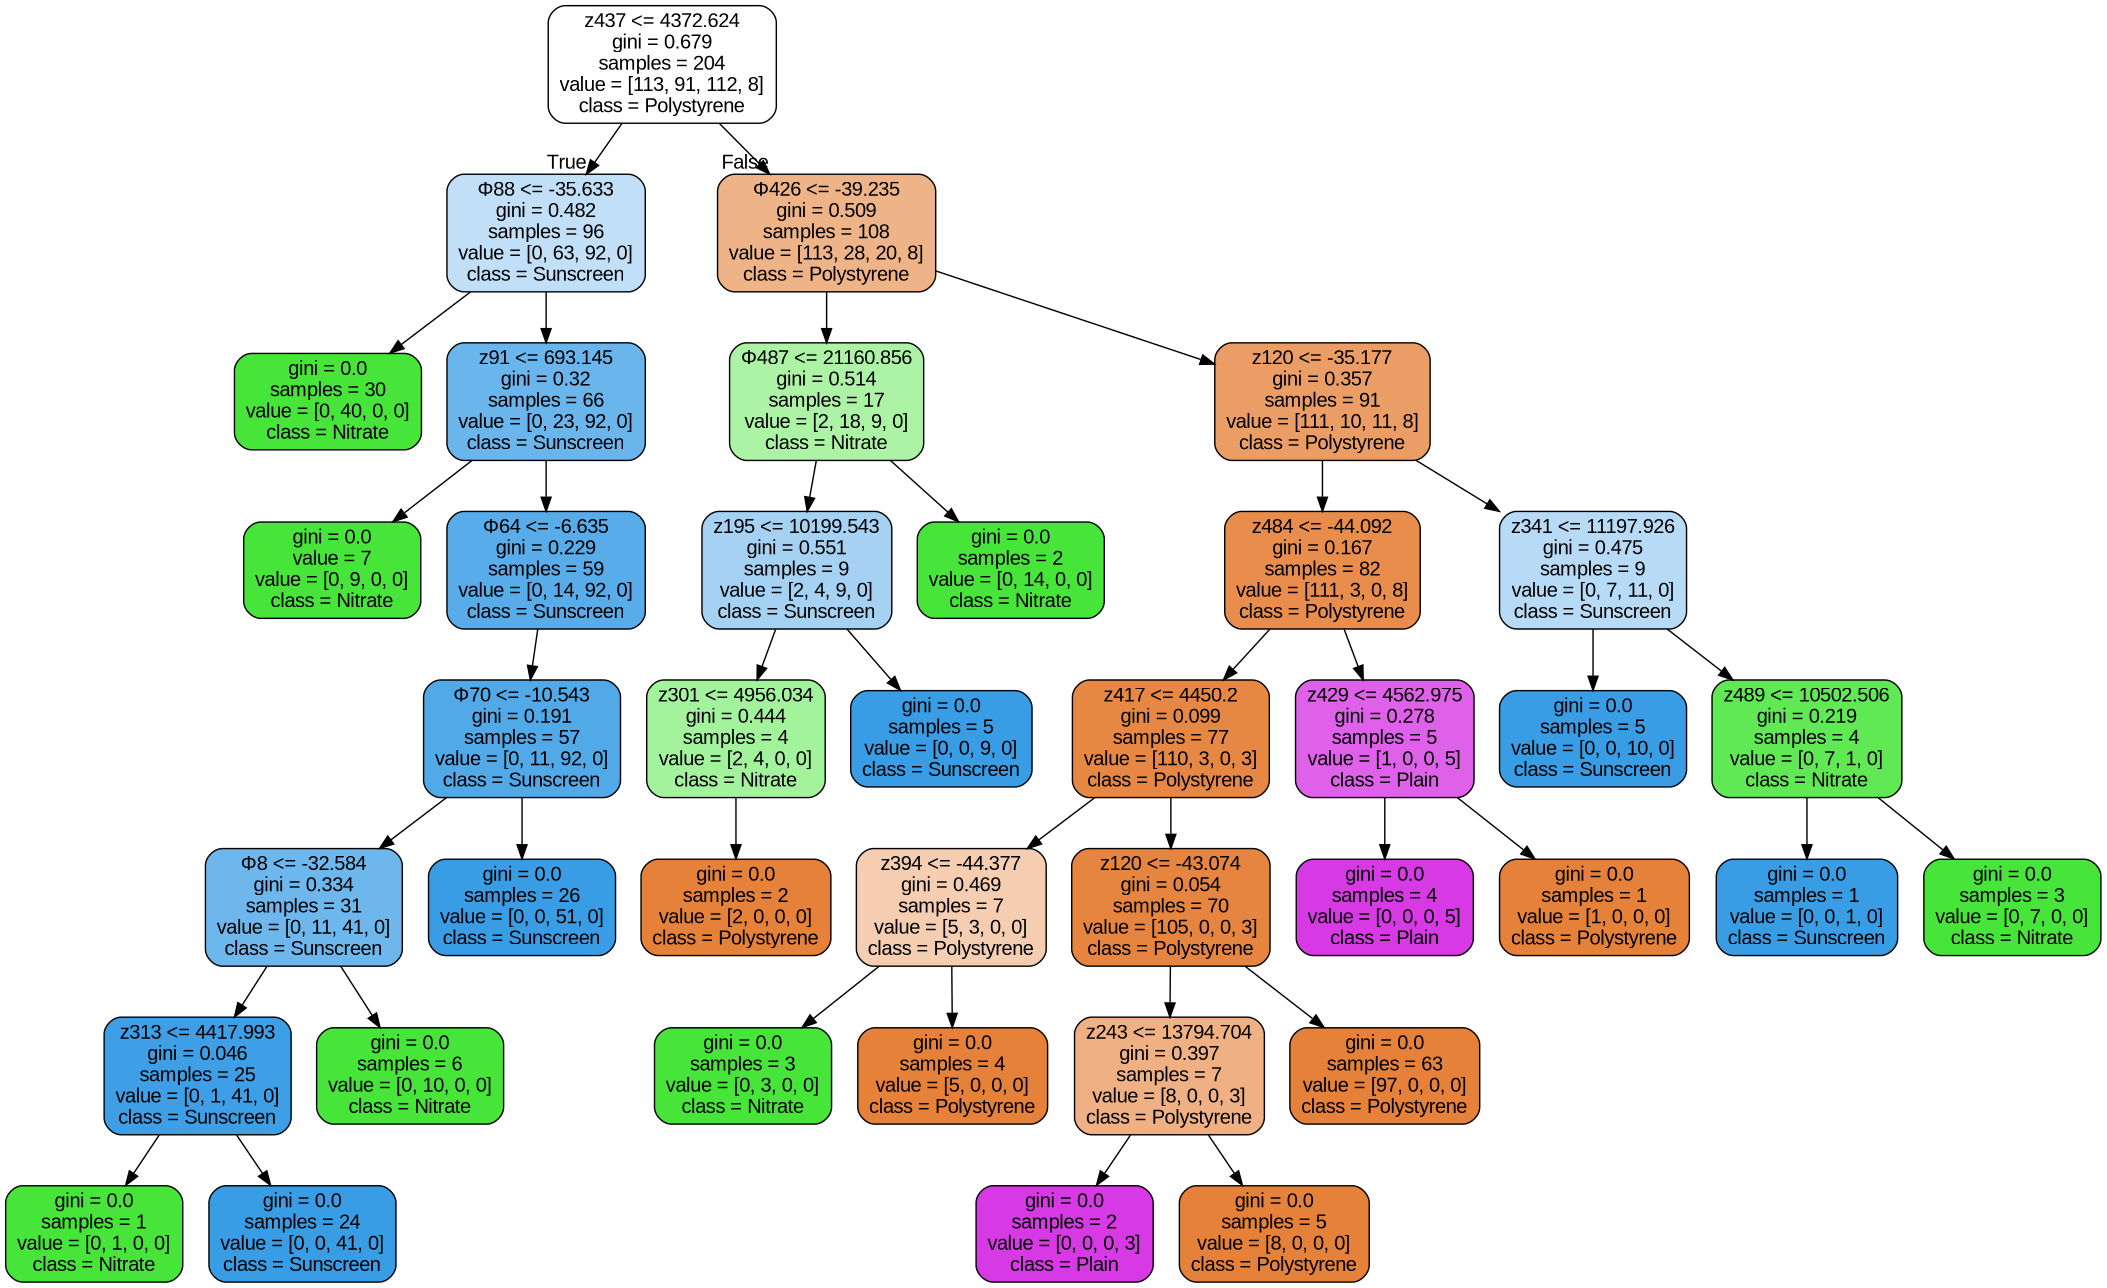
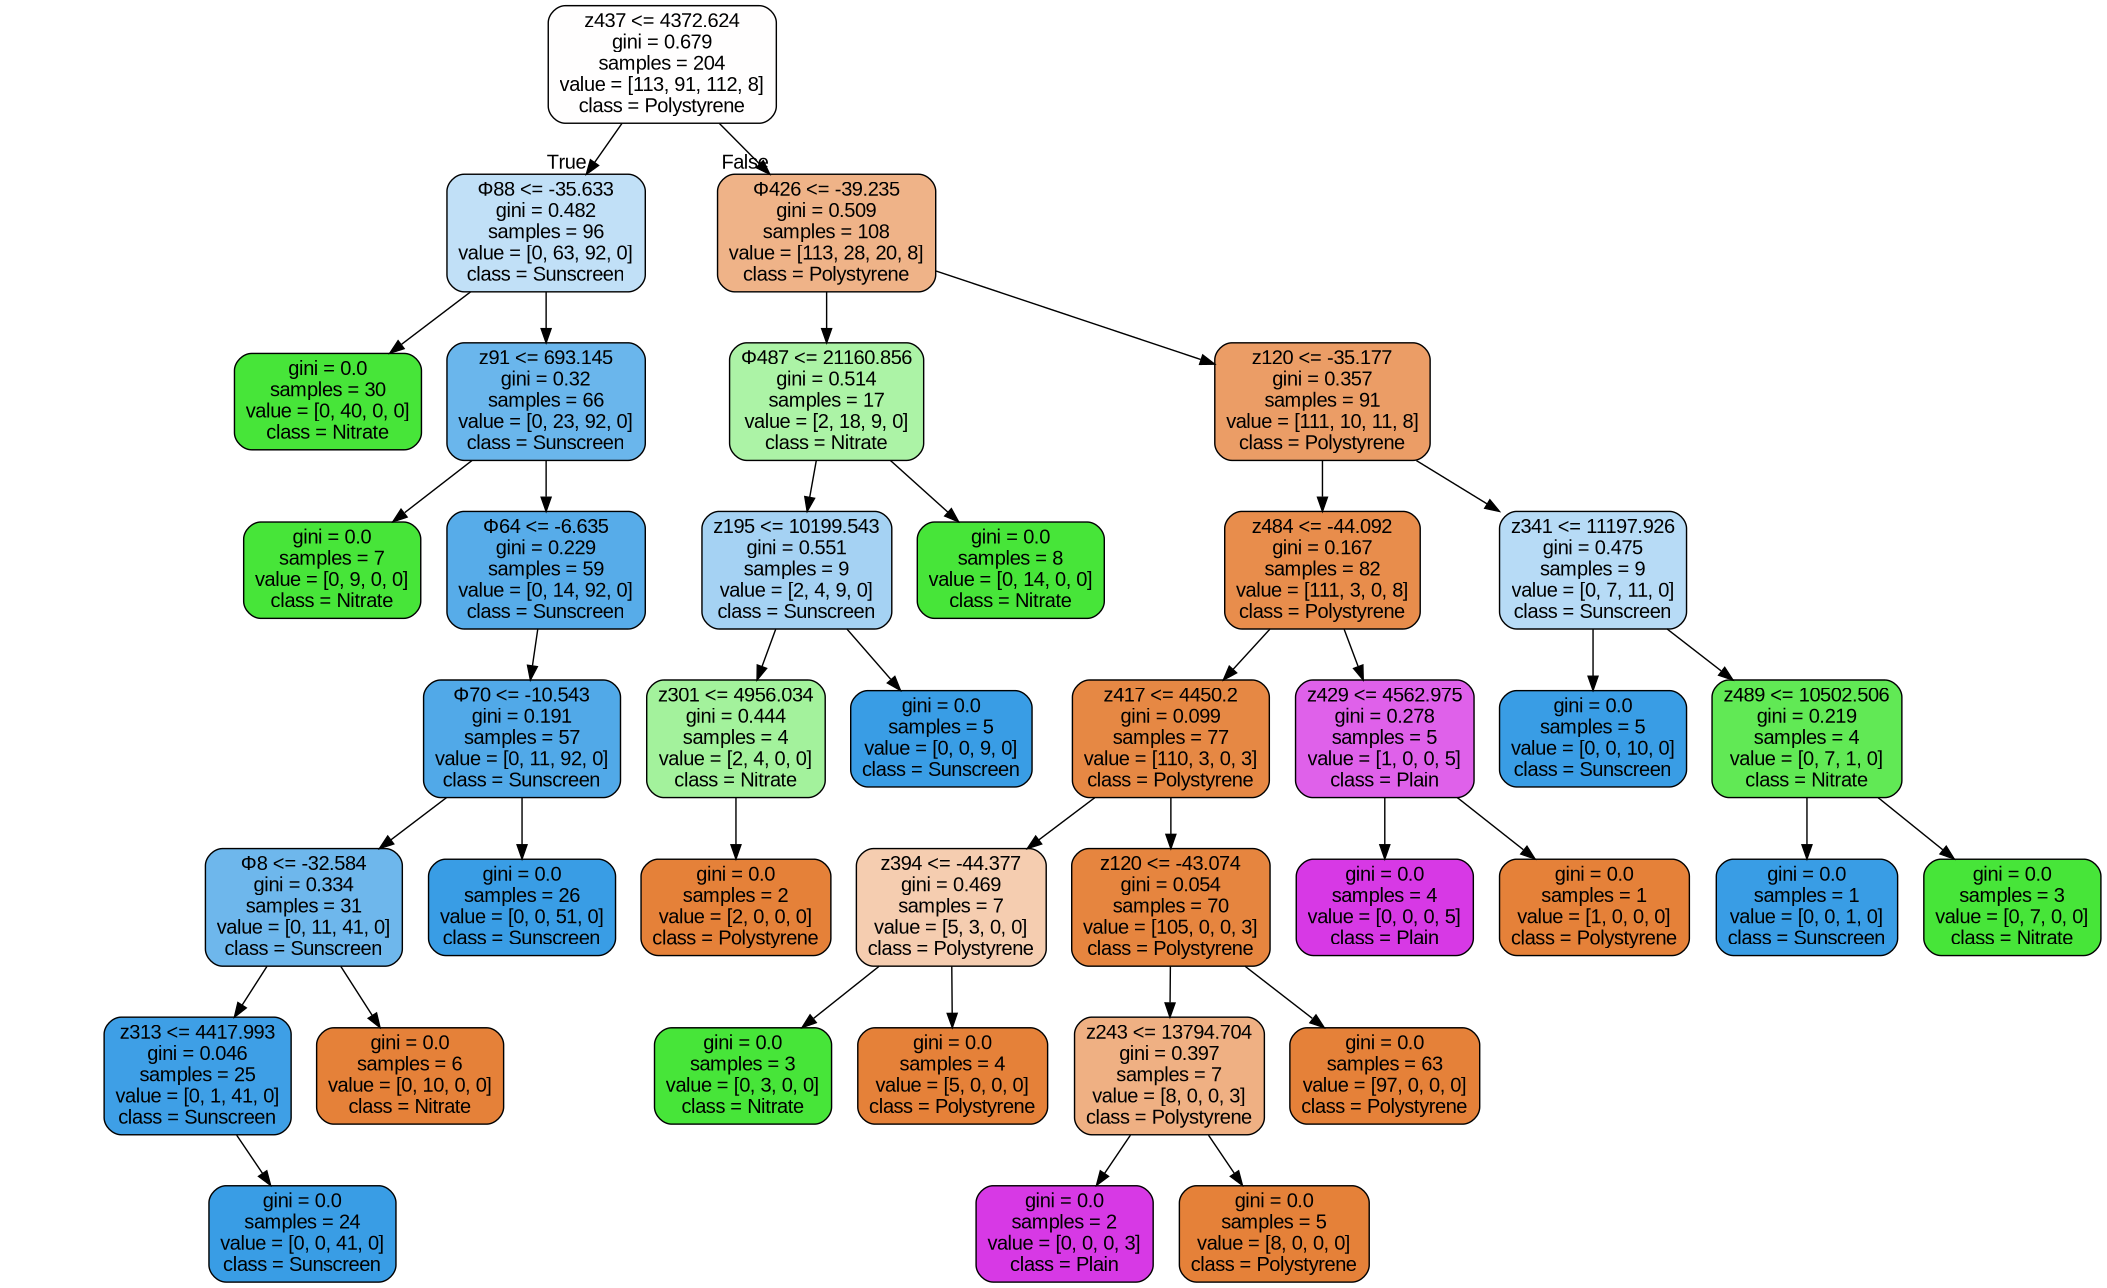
node "gini = 0.0 value = 7 value = [0, 9, 0, 0] class = Nitrate": label "gini = 0.0 value = 7 value = [0, 9, 0, 0] class = Nitrate" -> "gini = 0.0 samples = 7 value = [0, 9, 0, 0] class = Nitrate"
node "gini = 0.0 samples = 2 value = [0, 14, 0, 0] class = Nitrate": label "gini = 0.0 samples = 2 value = [0, 14, 0, 0] class = Nitrate" -> "gini = 0.0 samples = 8 value = [0, 14, 0, 0] class = Nitrate"
node "gini = 0.0 samples = 6 value = [0, 10, 0, 0] class = Nitrate": fillcolor #47e539 -> #e58139
node "gini = 0.0 samples = 1 value = [0, 1, 0, 0] class = Nitrate": removed
